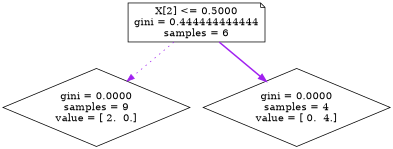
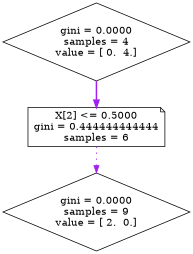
edge "X[2] <= 0.5000 gini = 0.444444444444 samples = 6" -> "gini = 0.0000 samples = 4 value = [ 0.  4.]": reversed
